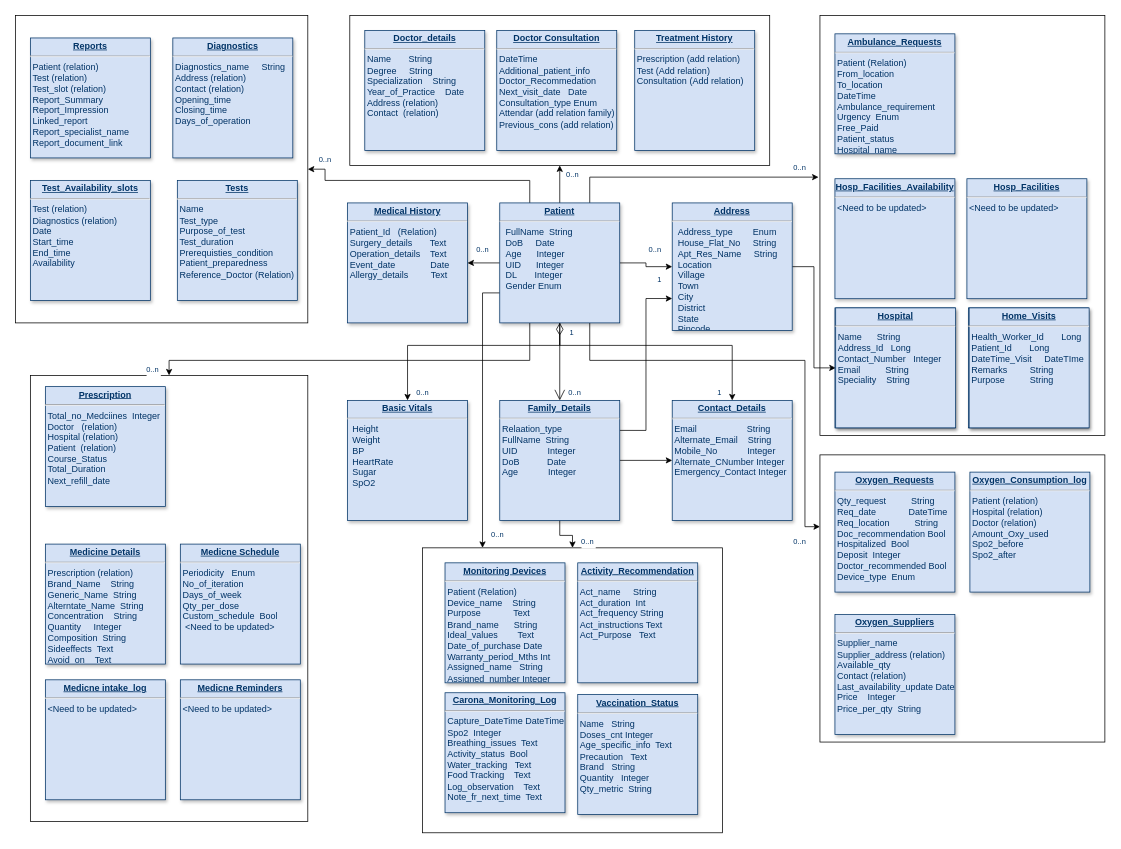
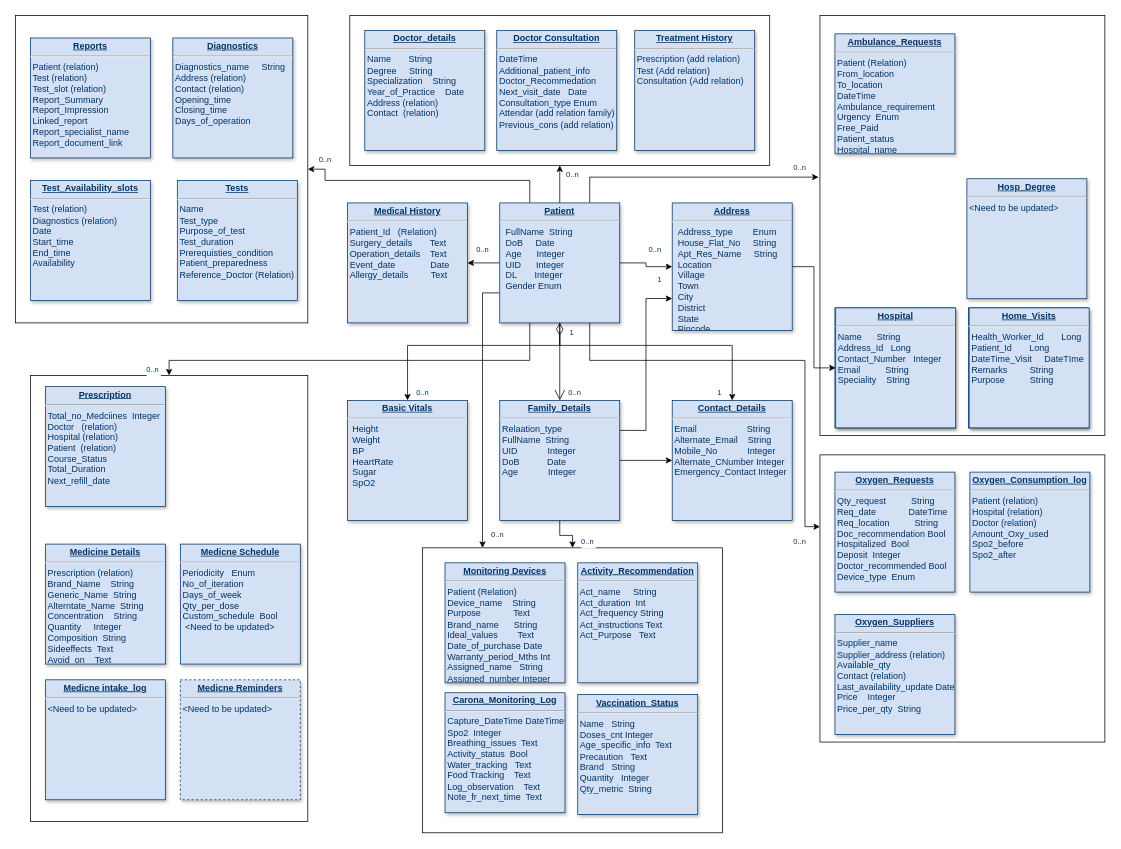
node "Hosp_Facilities <Need to be updated>": label "Hosp_Facilities <Need to be updated>" -> "Hosp_Degree <Need to be updated>"
node "Hosp_Facilities_Availability <Need to be updated>": removed
node "Medicne Reminders <Need to be updated>": style solid -> dashed
